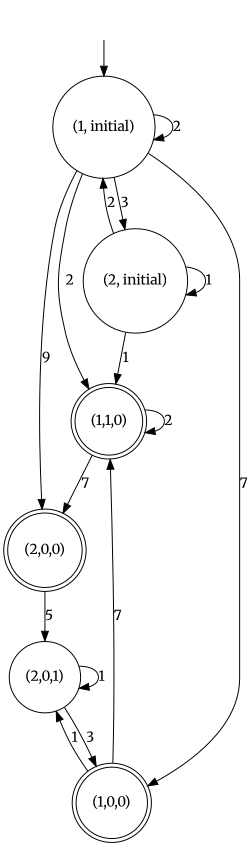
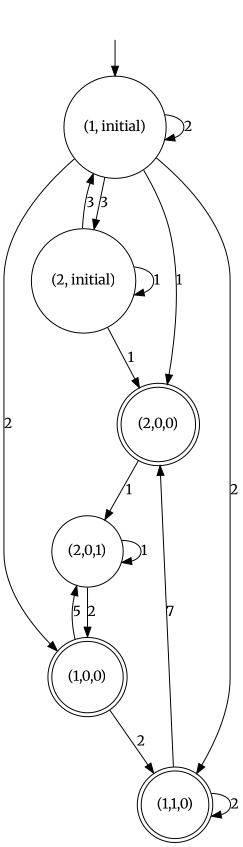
edge "(2, initial)" -> "(1, initial)": label "2" -> "3"
edge "(2, initial)" -> "(1,1,0)": now "(2, initial)" -> "(2,0,0)"
edge "(1, initial)" -> "(2,0,0)": label "9" -> "1"
edge "(1, initial)" -> "(1,0,0)": label "7" -> "2"
edge "(2,0,0)" -> "(2,0,1)": label "5" -> "1"
edge "(1,0,0)" -> "(1,1,0)": label "7" -> "2"
edge "(1,0,0)" -> "(2,0,1)": label "1" -> "5"
edge "(2,0,1)" -> "(1,0,0)": label "3" -> "2"
